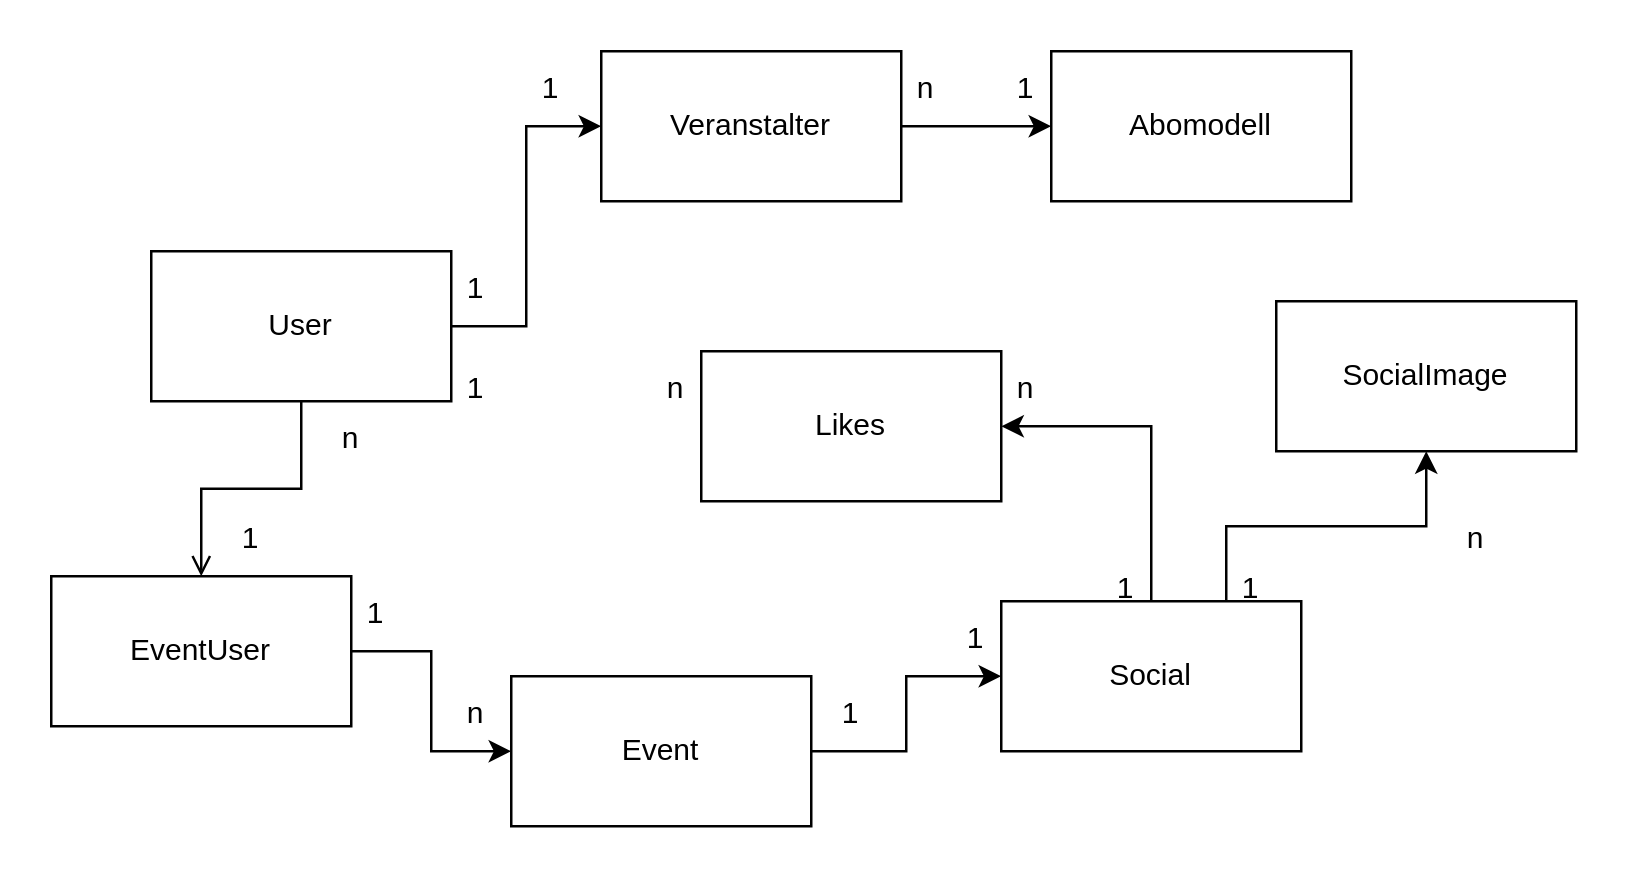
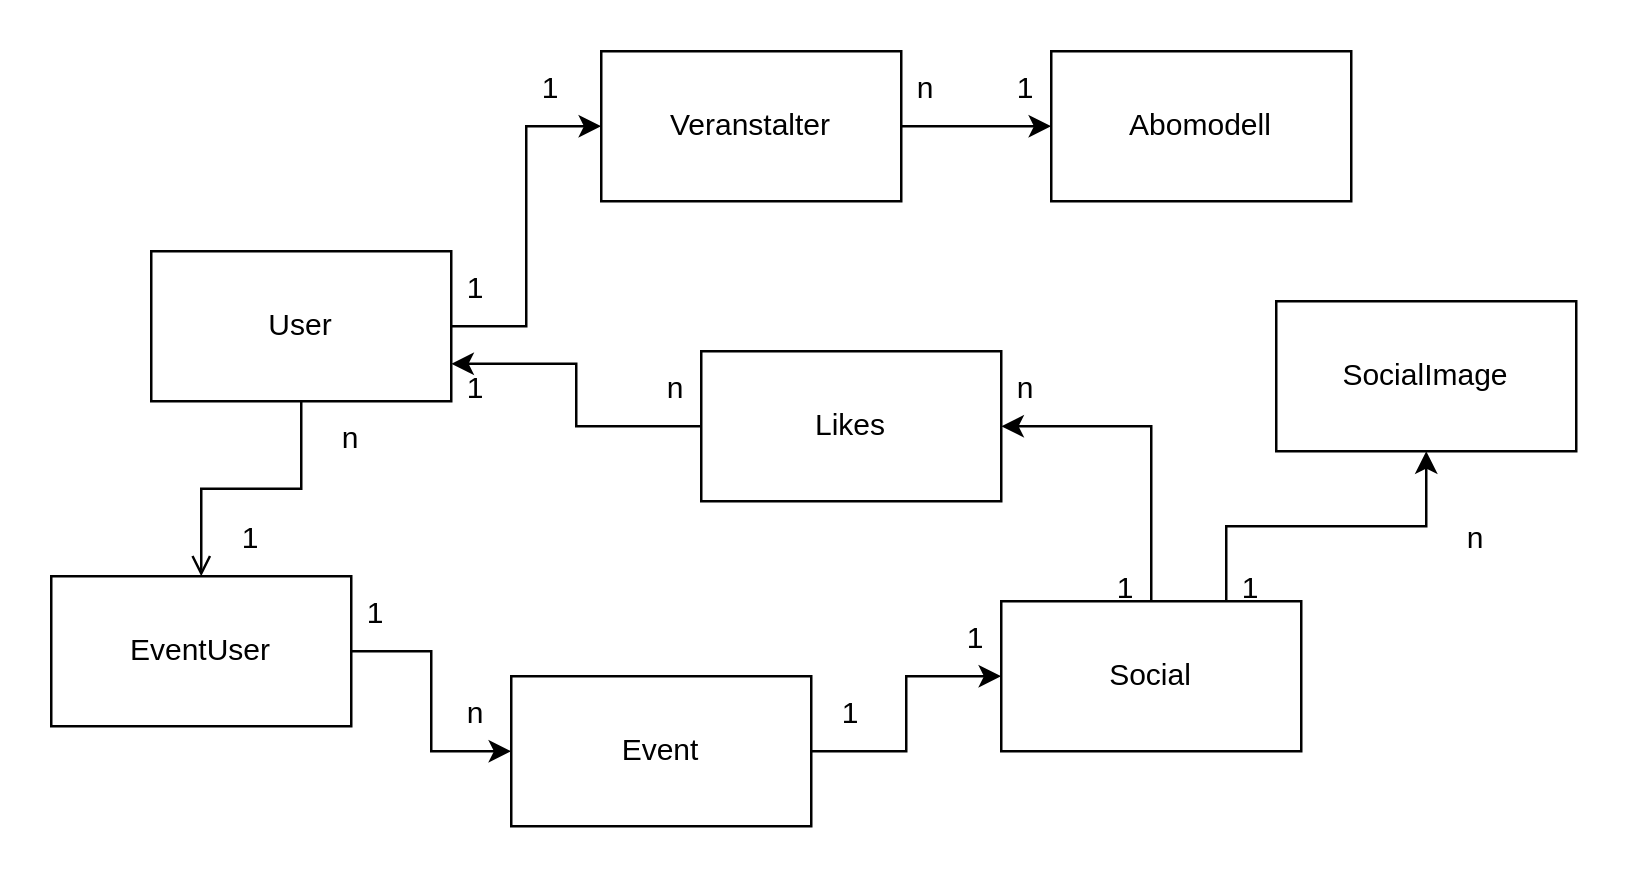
edge "Likes" -> "User": added
